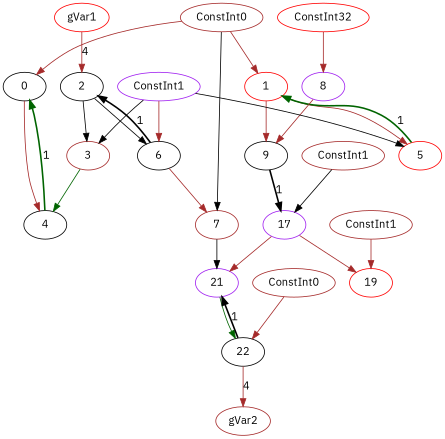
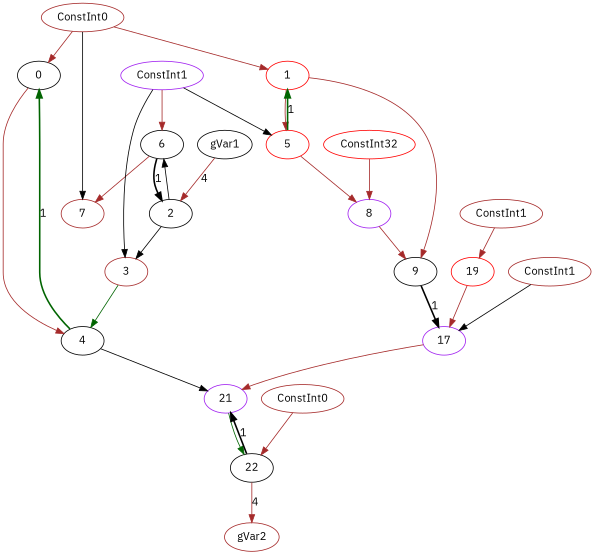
node "gVar1": color red -> black
edge "5" -> "8": added
edge "7" -> "21": now "4" -> "21"
edge "17" -> "19": reversed
